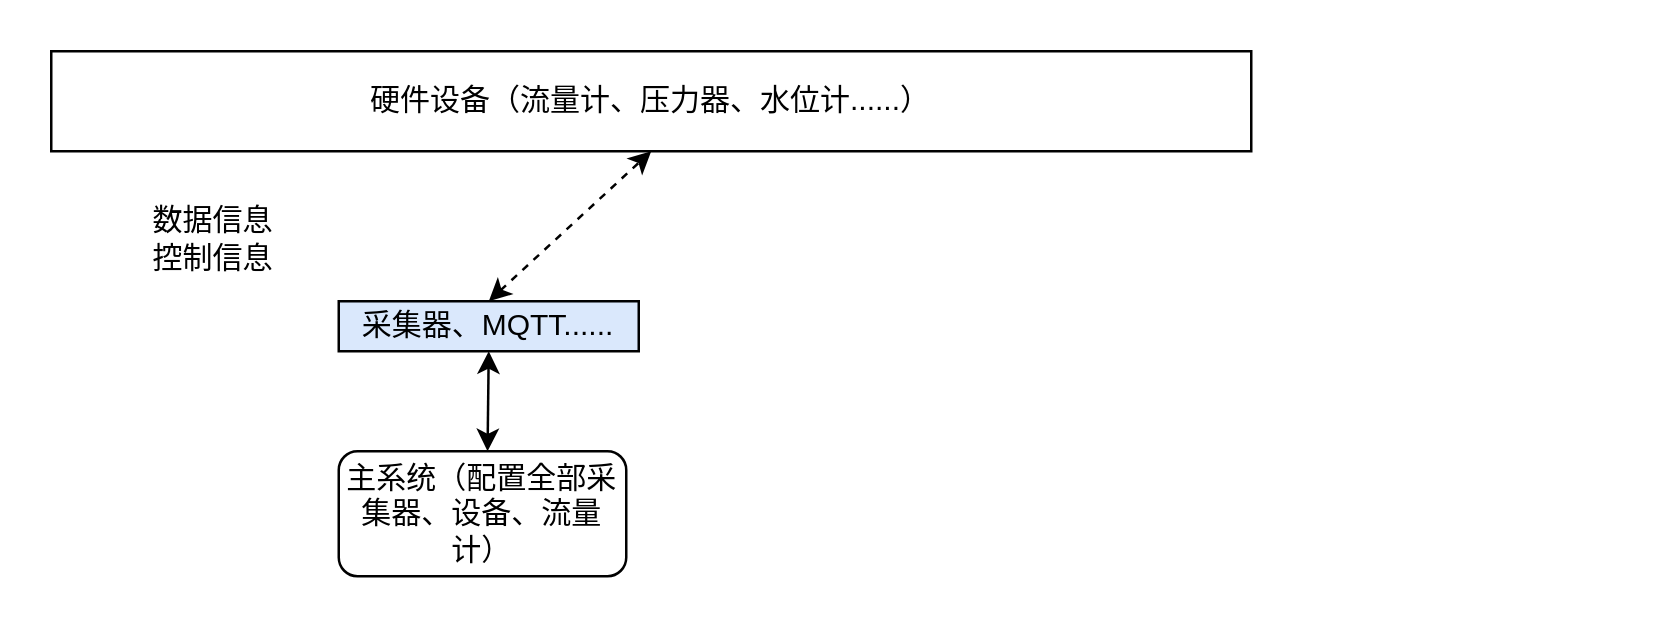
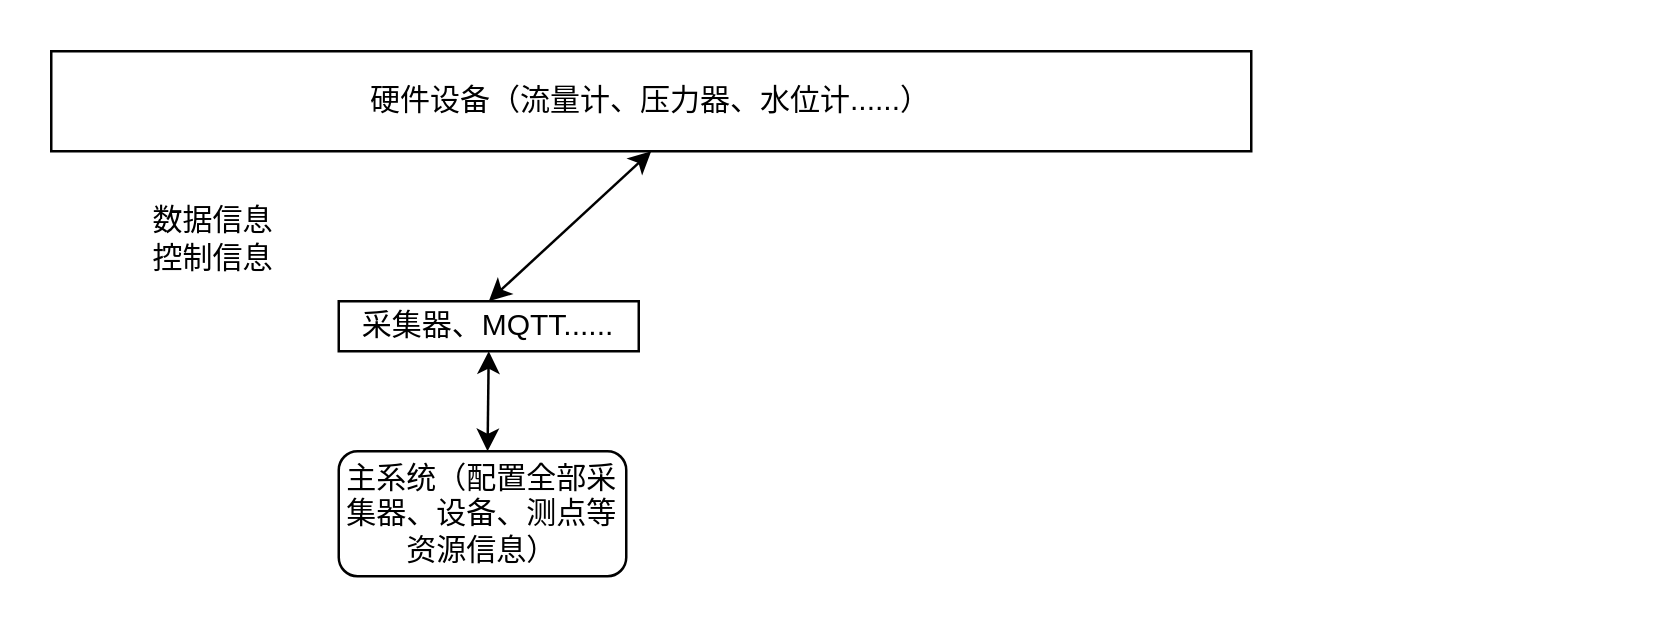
edge "硬件设备（流量计、压力器、水位计......）" -- "采集器、MQTT......": style dashed -> solid
node "采集器、MQTT......": fillcolor #dae8fc -> #ffffff
node "主系统（配置全部采集器、设备、流量计）": label "主系统（配置全部采集器、设备、流量计）" -> "主系统（配置全部采集器、设备、测点等资源信息）"
